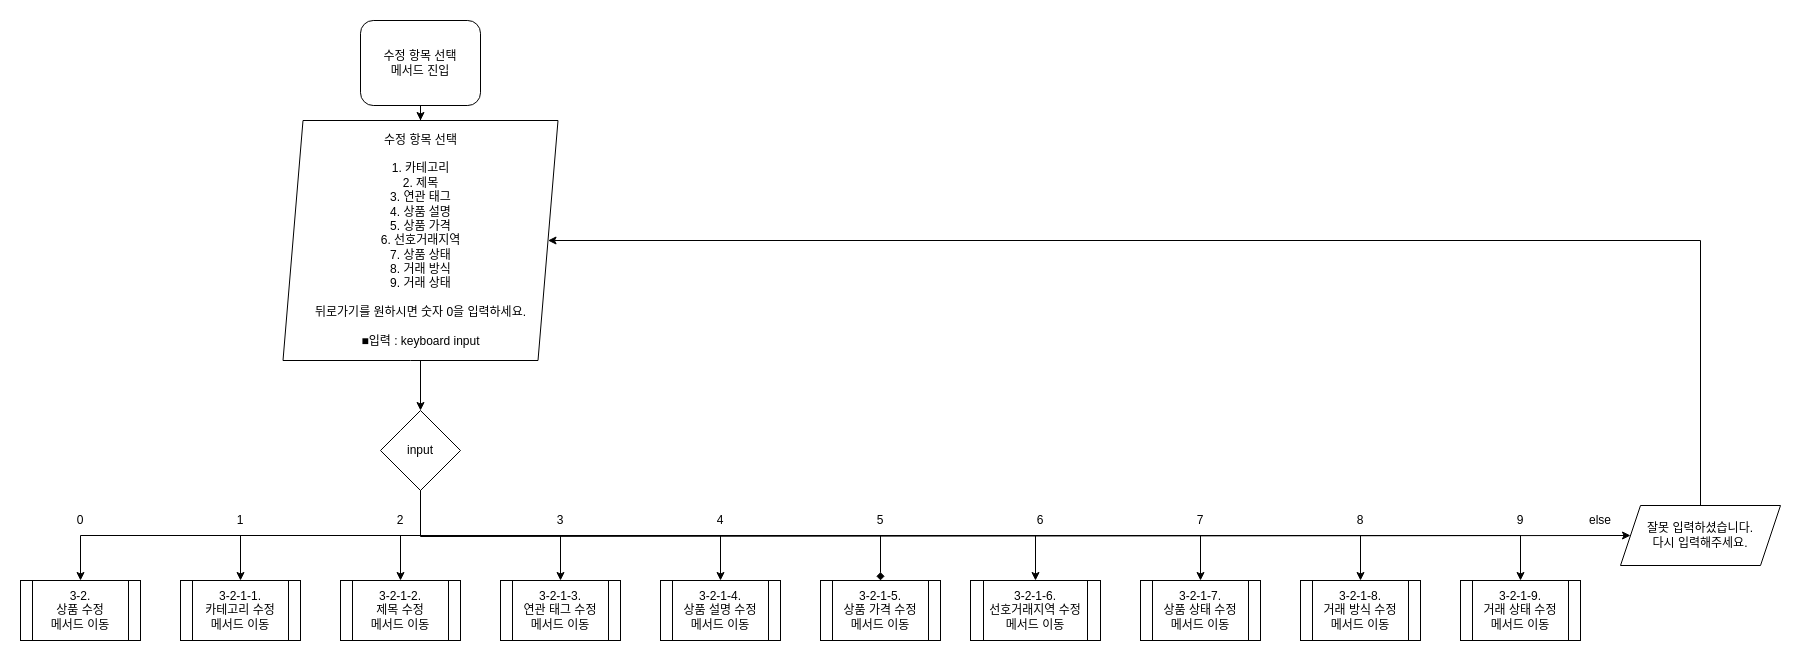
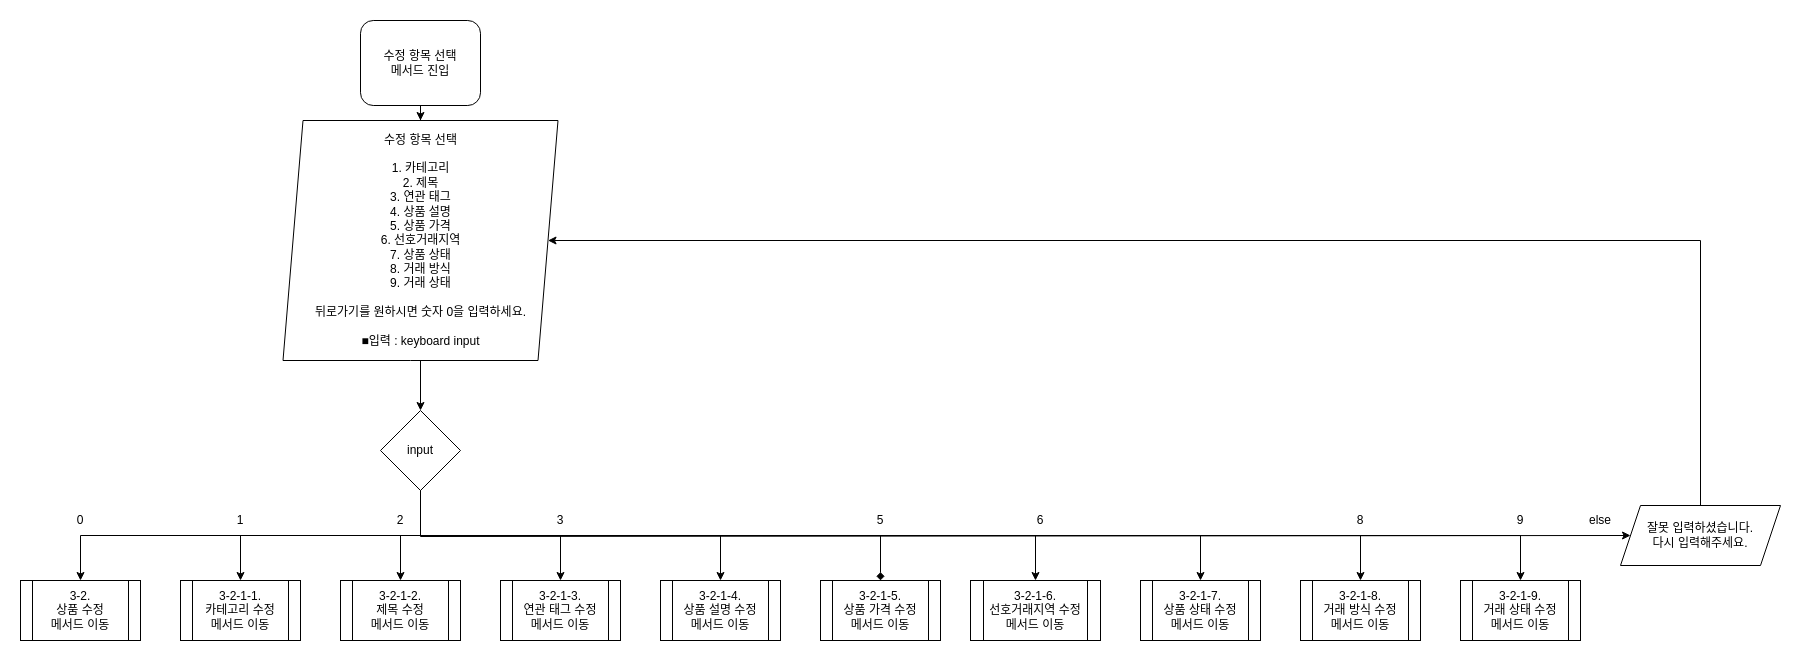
node "4": removed
node "7": removed
